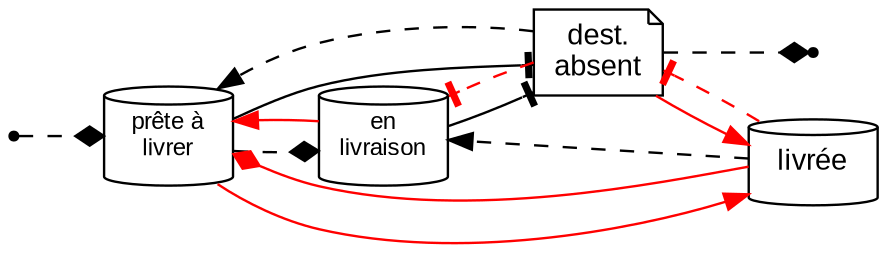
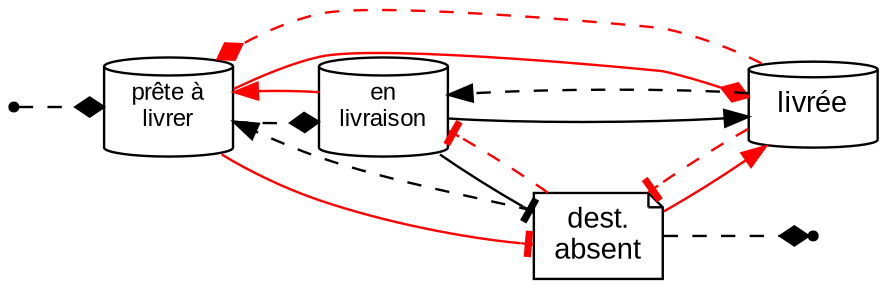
edge "prête à livrer" -> "dest. absent": color black -> red
edge "en livraison" -> "livrée": added
edge "livrée" -> "prête à livrer": style solid -> dashed
edge "prête à livrer" -> "livrée": arrowhead normal -> diamond
